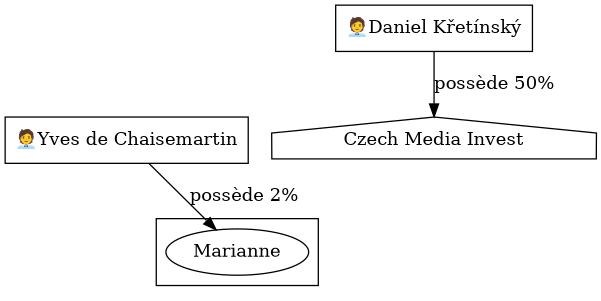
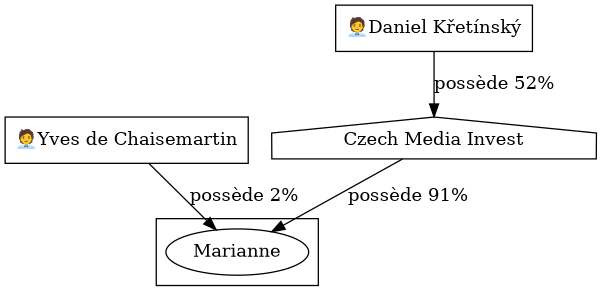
edge "🧑‍💼Daniel Křetínský" -> "Czech Media Invest": label "possède 50%" -> "possède 52%"
edge "Czech Media Invest" -> "Marianne": added, label "possède 91%"
